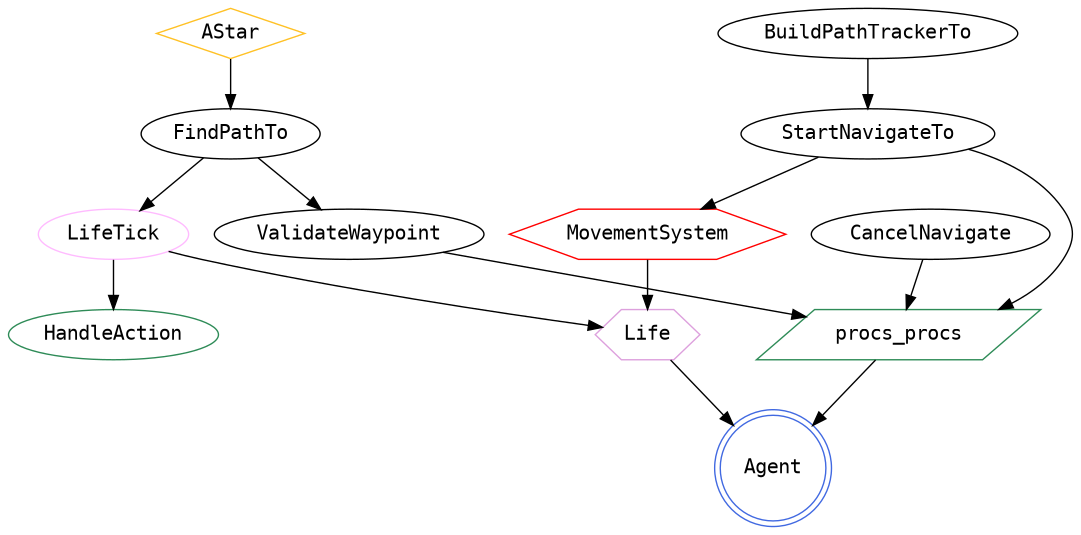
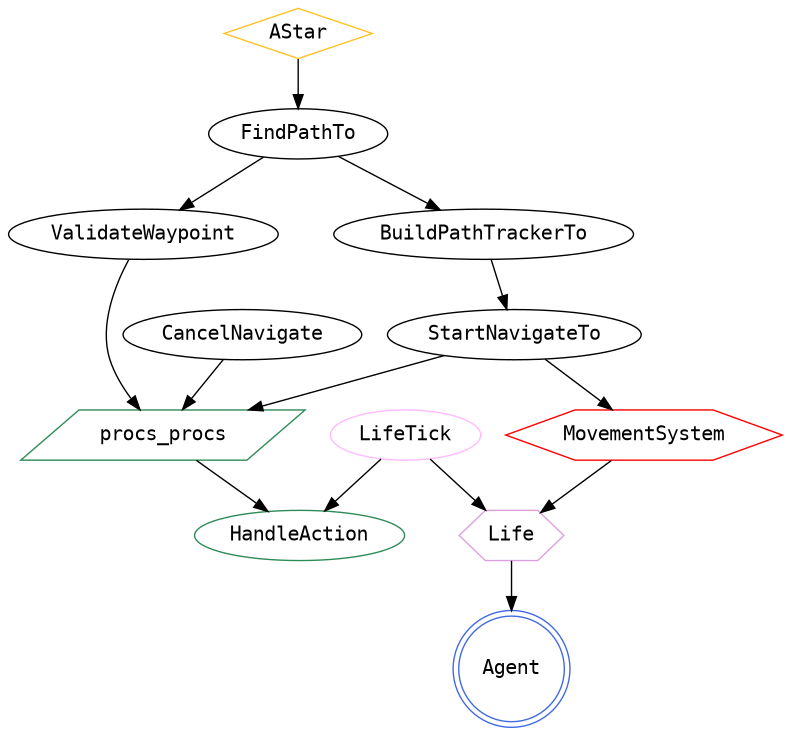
edge "FindPathTo" -> "LifeTick": now "FindPathTo" -> "BuildPathTrackerTo"
edge "procs_procs" -> "Agent": now "procs_procs" -> "HandleAction"
